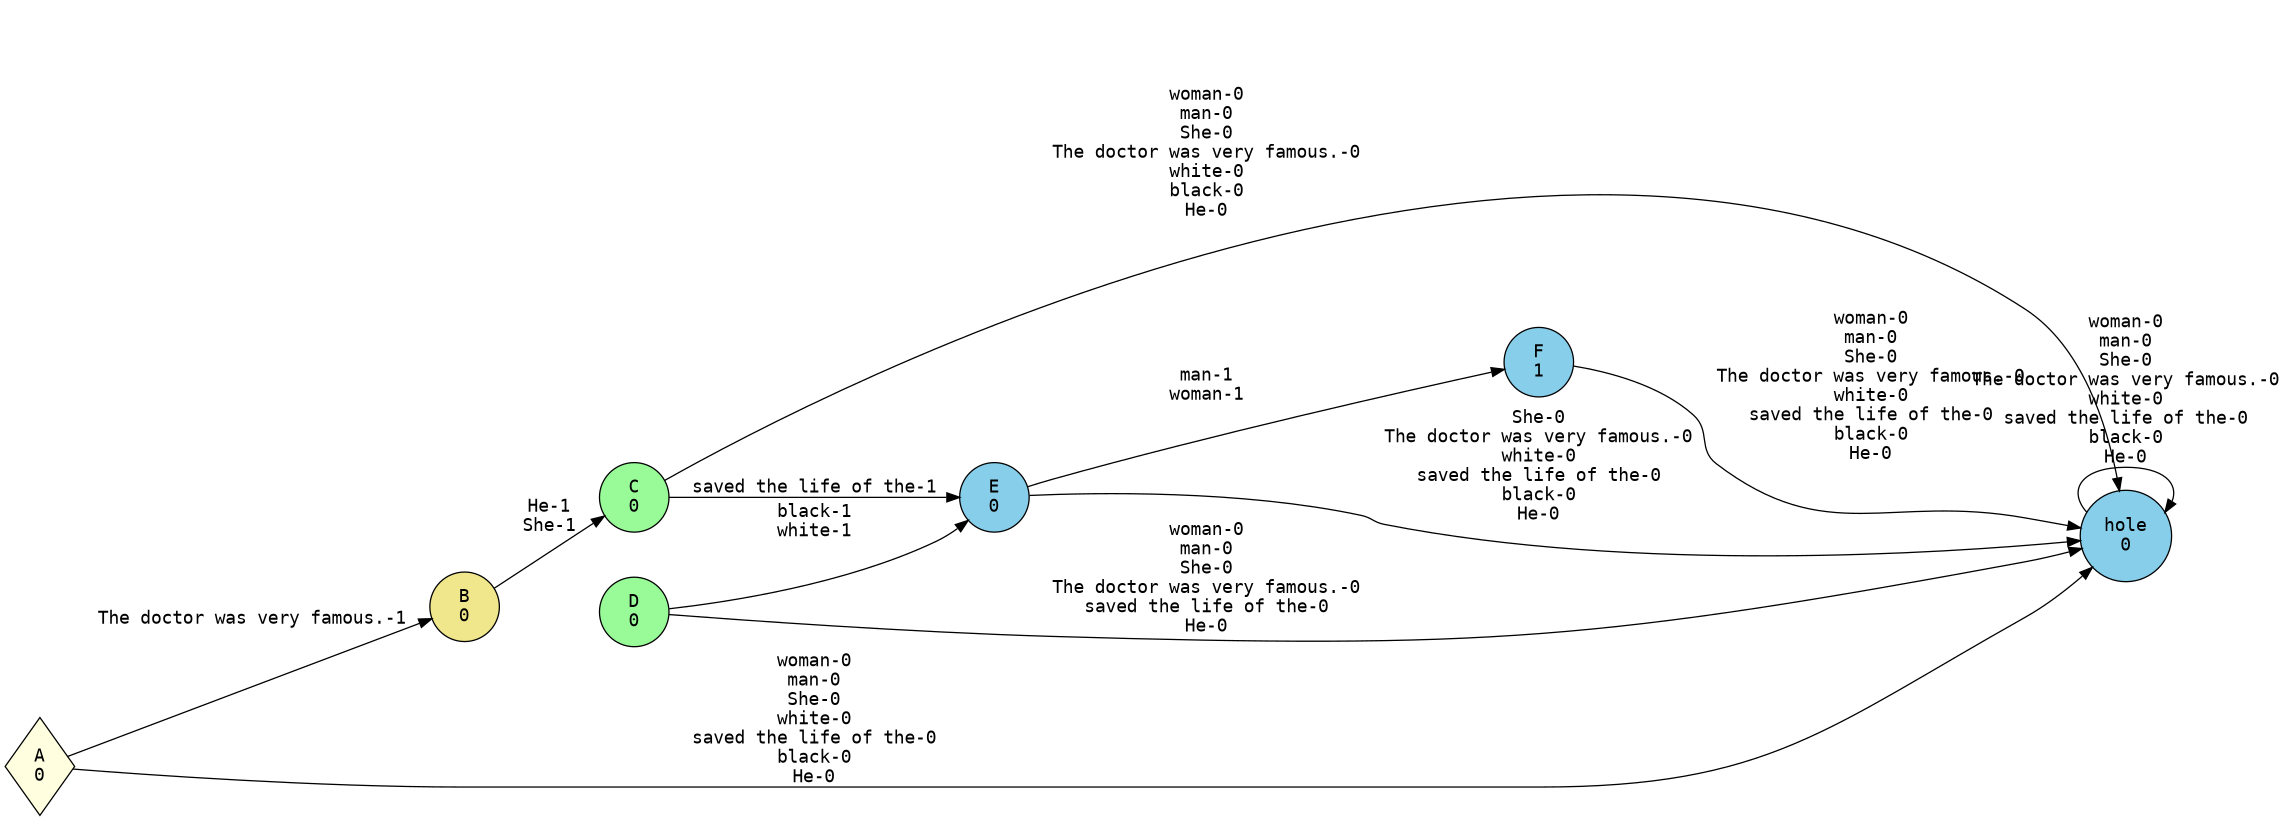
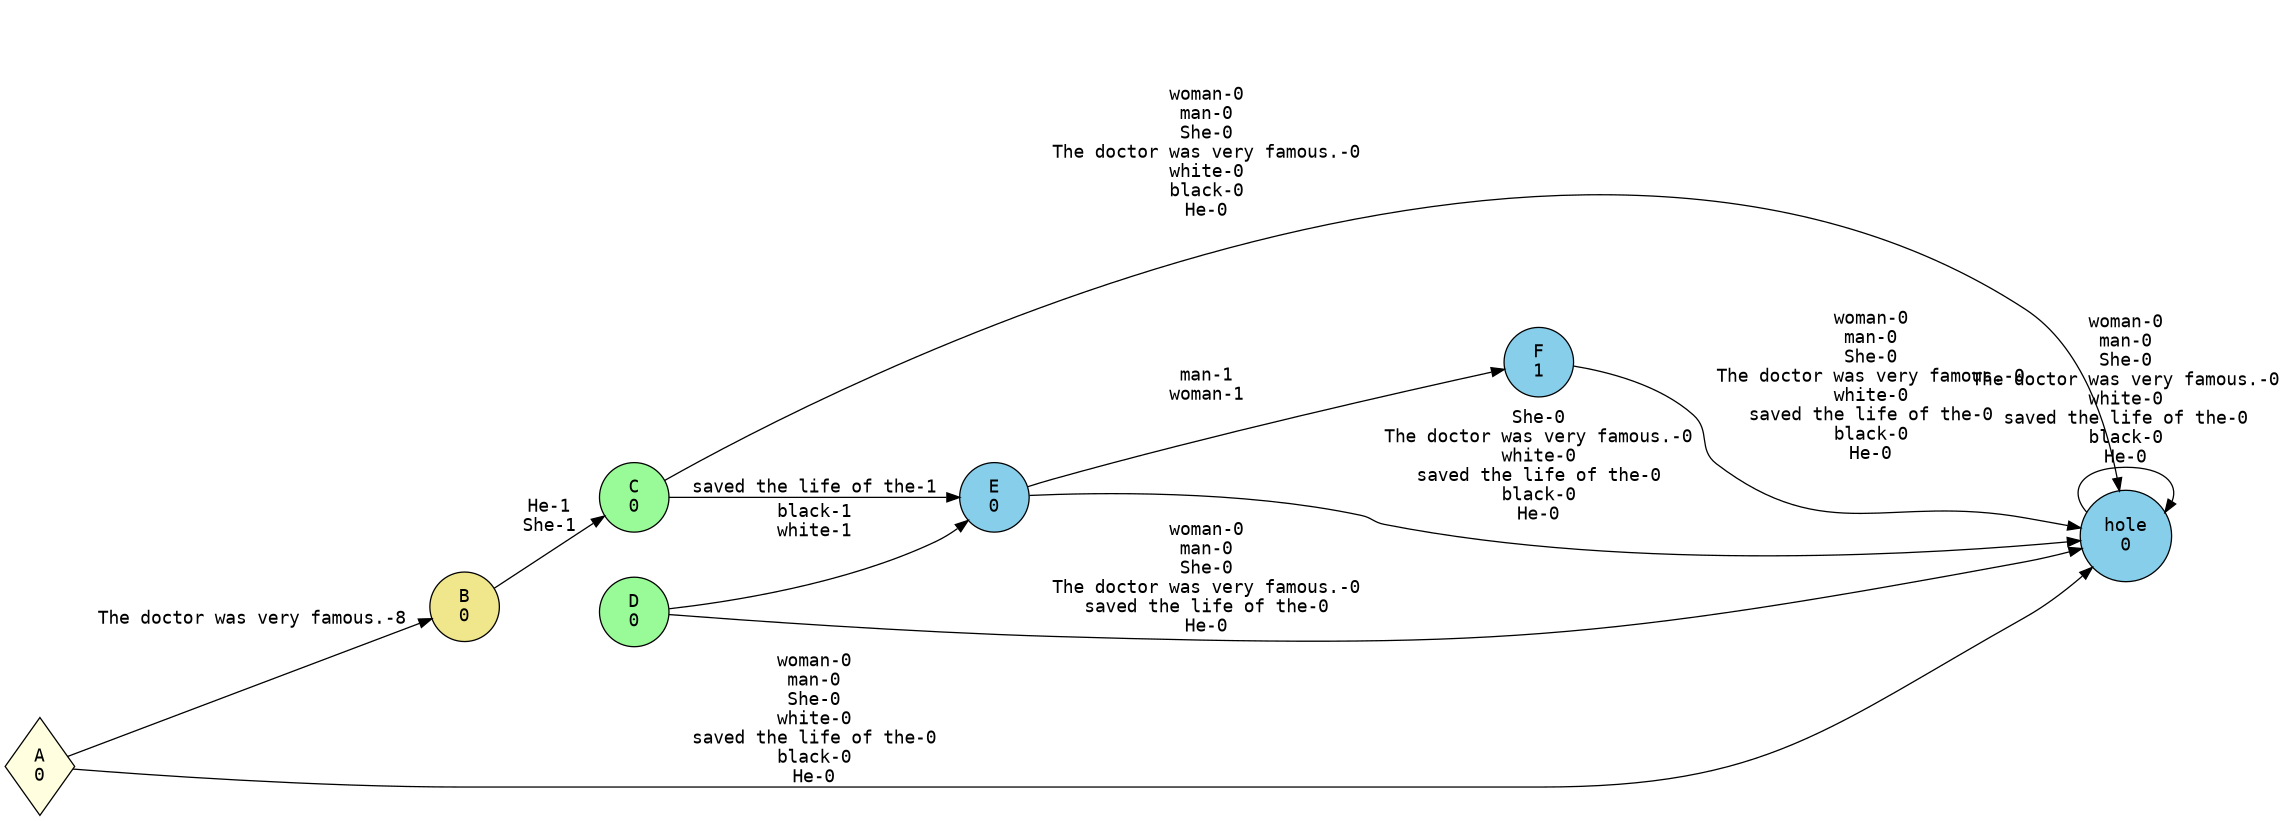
edge "A 0" -> "B 0": label "The doctor was very famous.-1" -> "The doctor was very famous.-8"
